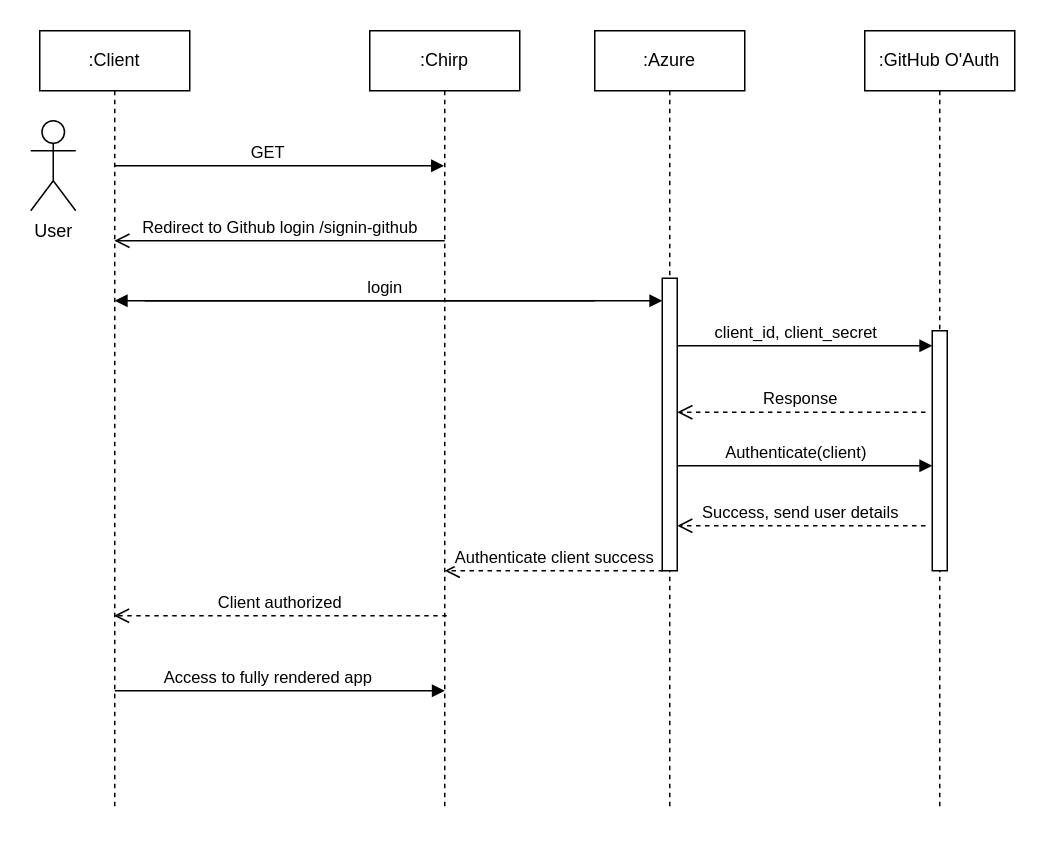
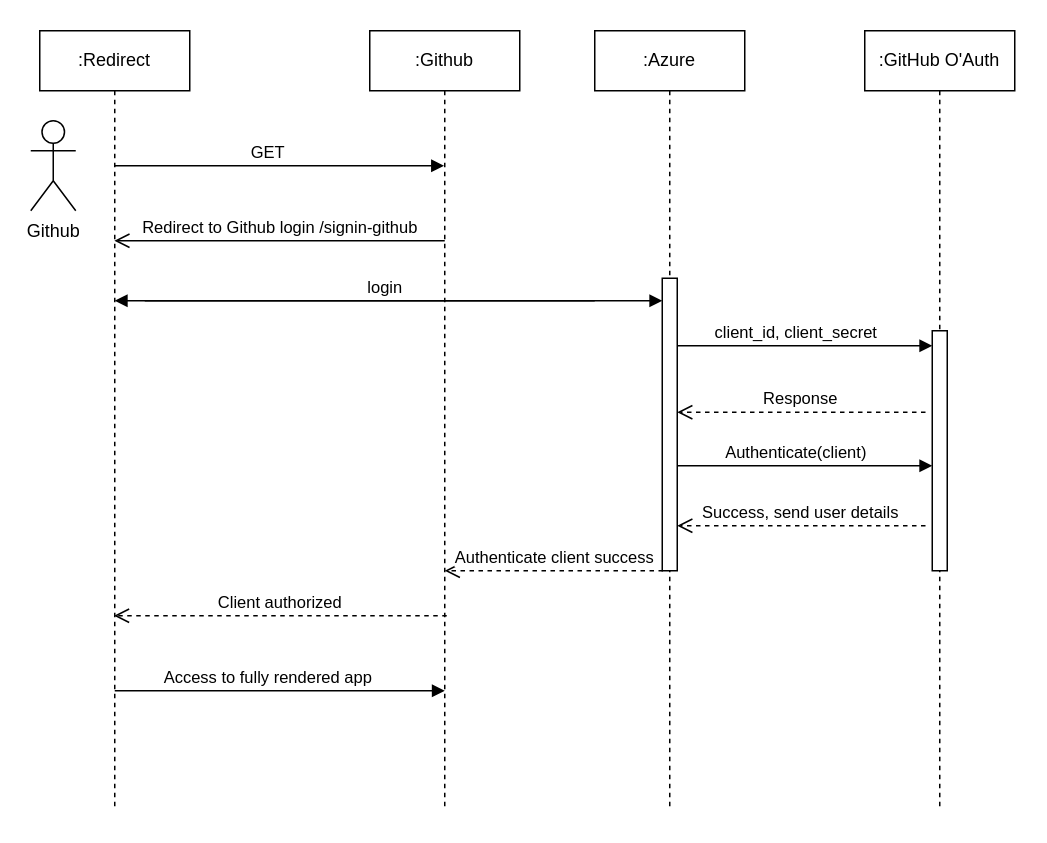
node ":Client": label ":Client" -> ":Redirect"
node ":Chirp": label ":Chirp" -> ":Github"
node "User": label "User" -> "Github"
